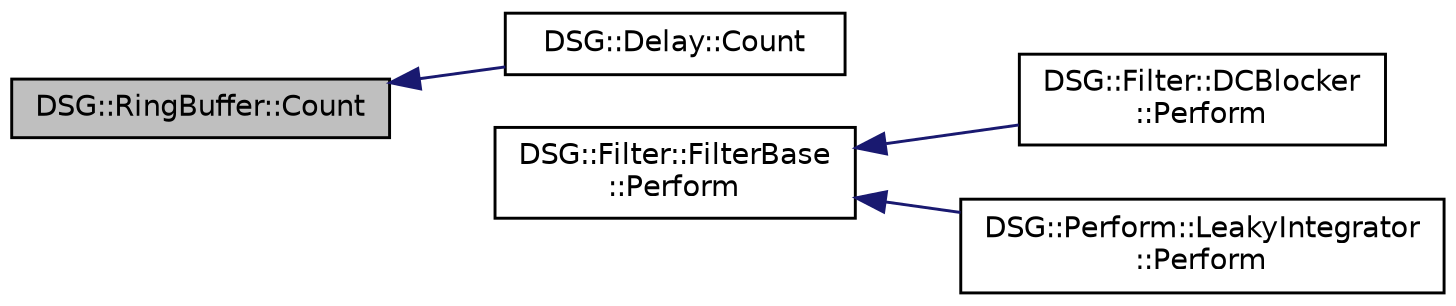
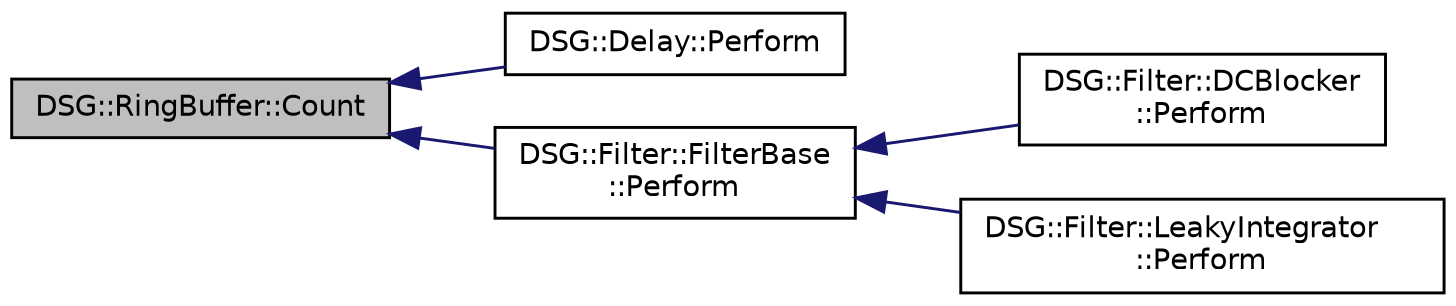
node "DSG::Delay::Count": label "DSG::Delay::Count" -> "DSG::Delay::Perform"
edge "DSG::Filter::FilterBase ::Perform" -> "DSG::RingBuffer::Count": added
node "DSG::Perform::LeakyIntegrator ::Perform": label "DSG::Perform::LeakyIntegrator ::Perform" -> "DSG::Filter::LeakyIntegrator ::Perform"
